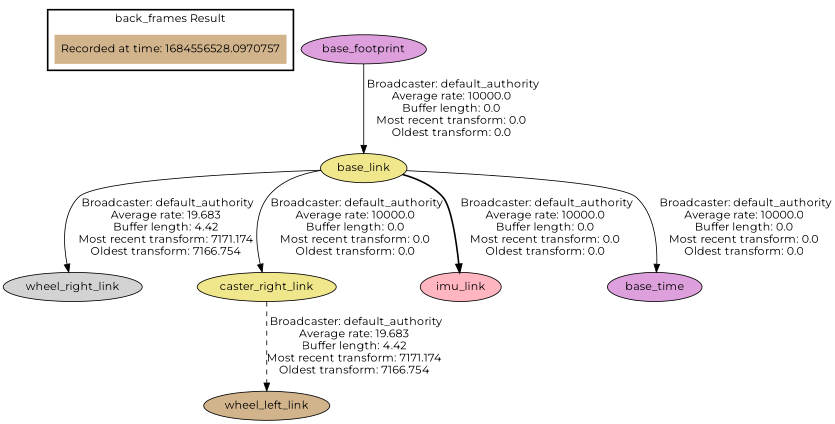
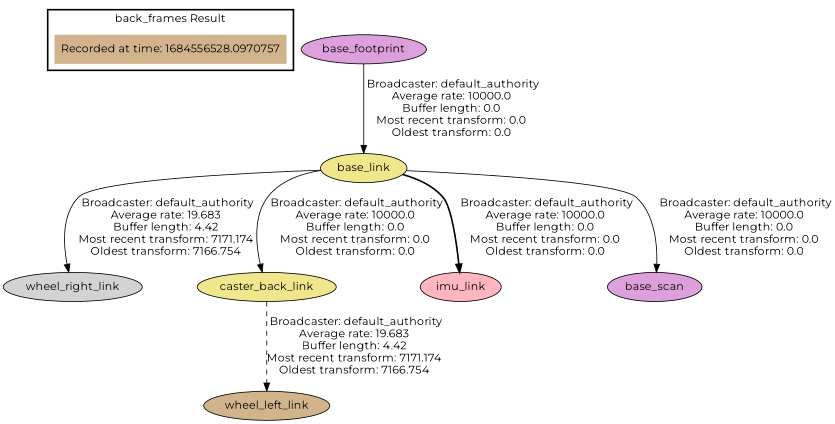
node "caster_right_link": label "caster_right_link" -> "caster_back_link"
node "base_time": label "base_time" -> "base_scan"
